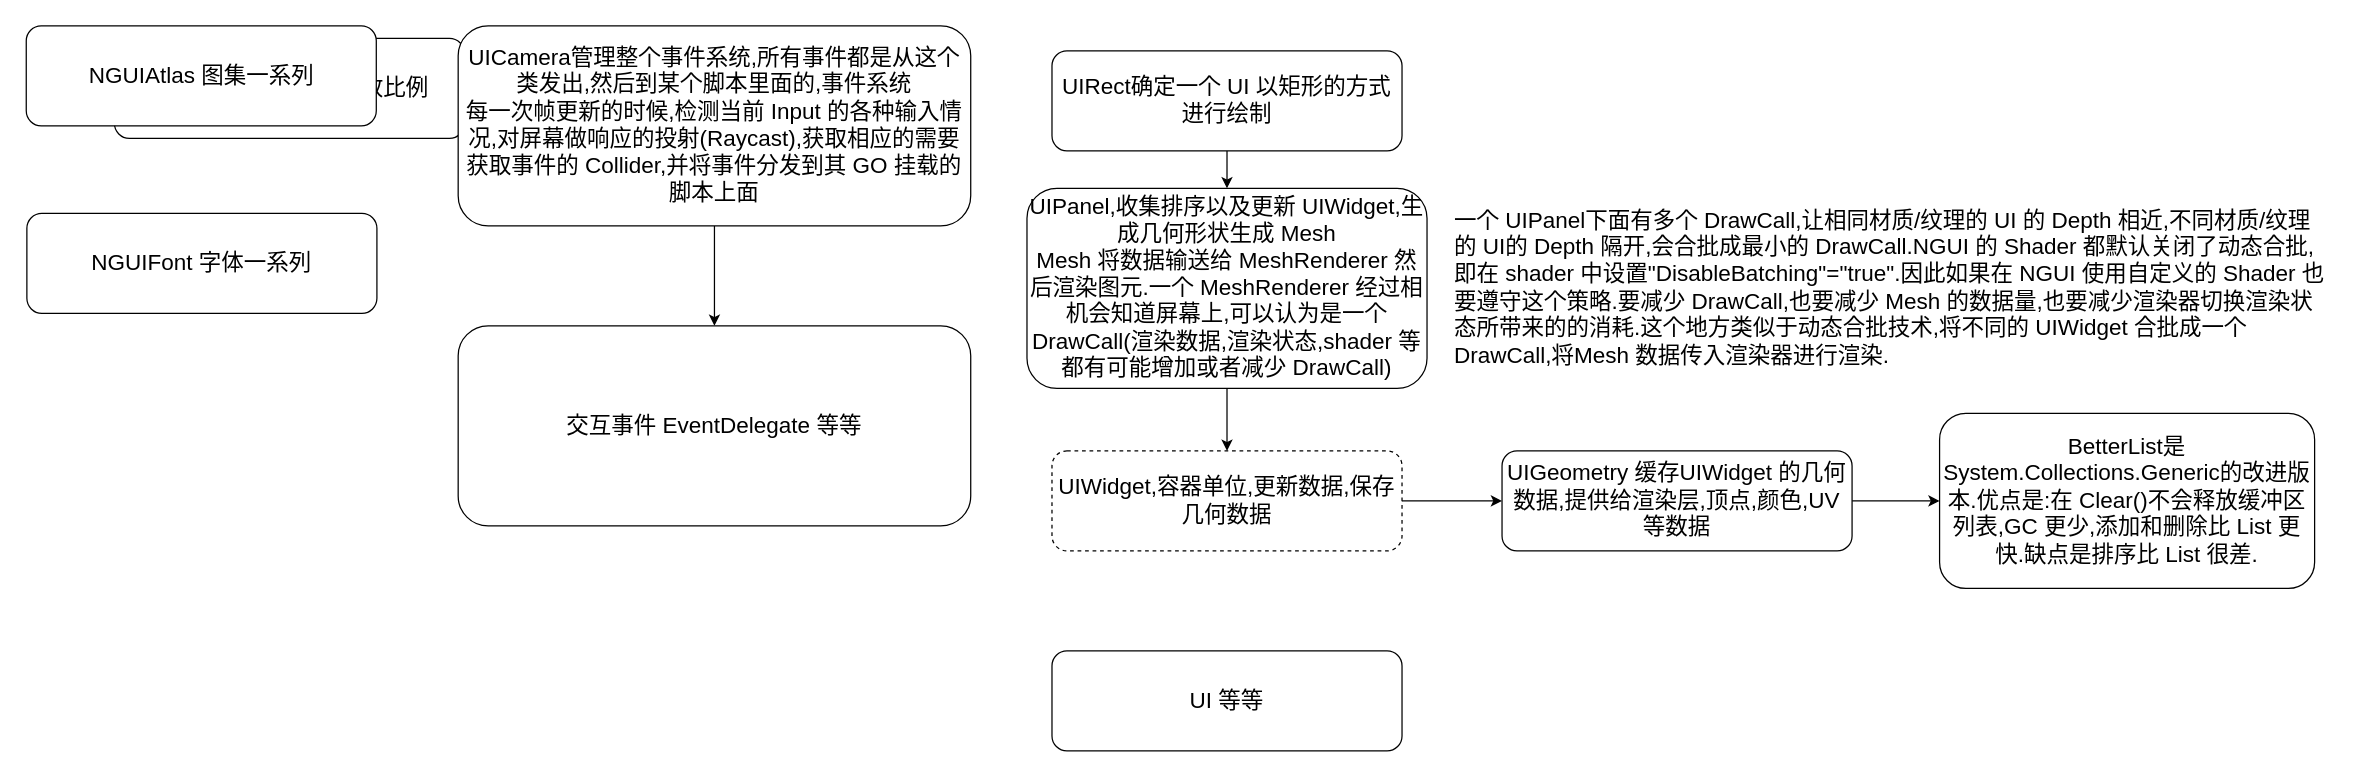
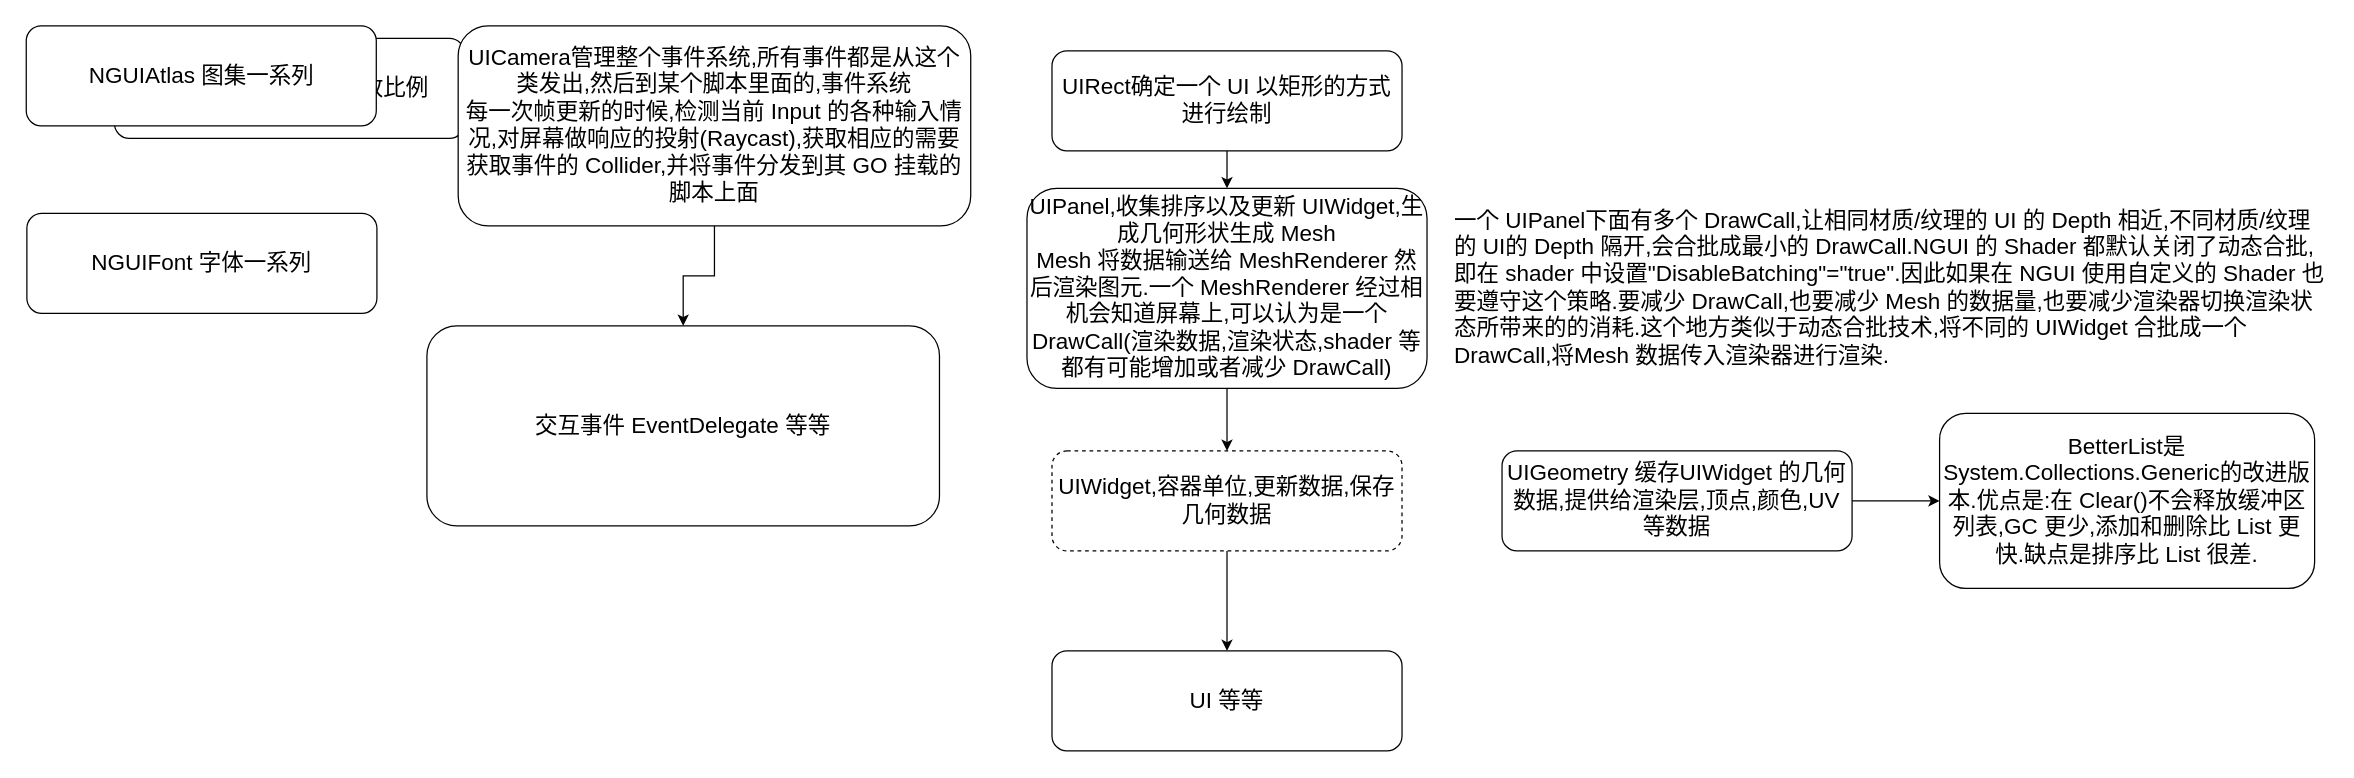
node "交互事件 EventDelegate 等等": moved (714, 426) -> (683, 426)
edge "UIWidget,容器单位,更新数据,保存几何数据" -> "UIGeometry 缓存UIWidget 的几何数据,提供给渲染层,顶点,颜色,UV 等数据": now "UIWidget,容器单位,更新数据,保存几何数据" -> "UI 等等"
